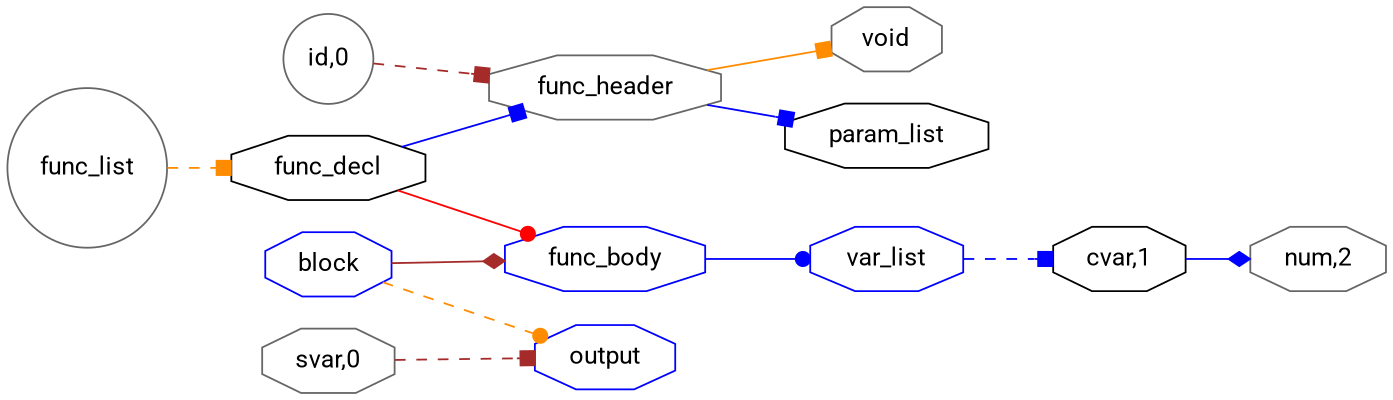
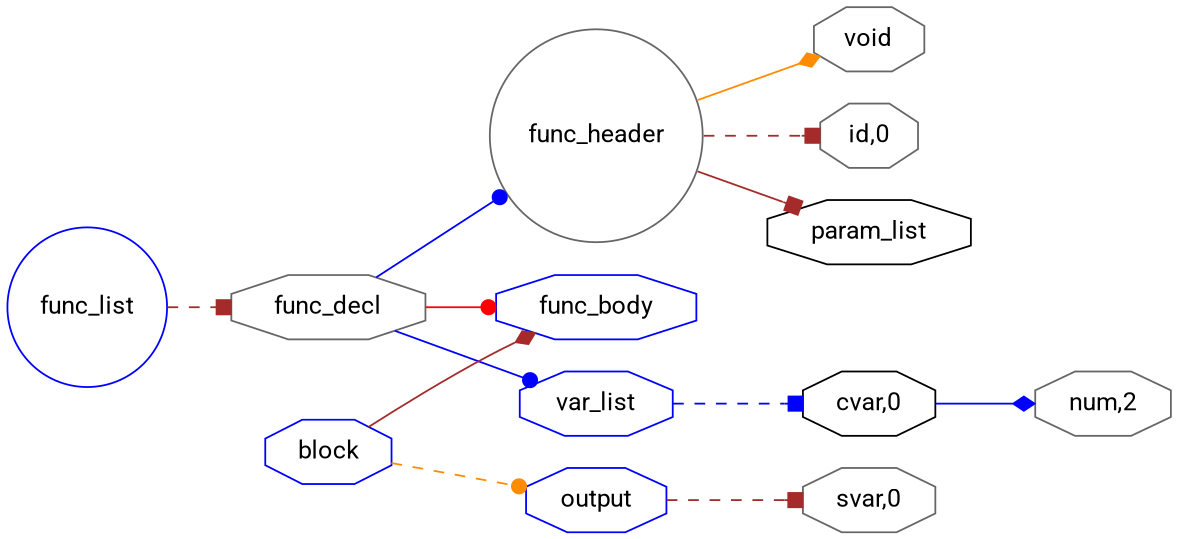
node "id,0": shape circle -> octagon
edge "func_header" -> "void": arrowhead box -> diamond
edge "id,0" -> "func_header": reversed
node "func_header": shape octagon -> circle
edge "func_header" -> "param_list": color blue -> brown
edge "func_decl" -> "func_header": arrowhead box -> dot
node "func_list": color gray40 -> blue
edge "func_list" -> "func_decl": color darkorange -> brown
node "func_decl": color black -> gray40
edge "func_body" -> "var_list": now "func_decl" -> "var_list"
node "cvar,1": label "cvar,1" -> "cvar,0"
edge "svar,0" -> "output": reversed
